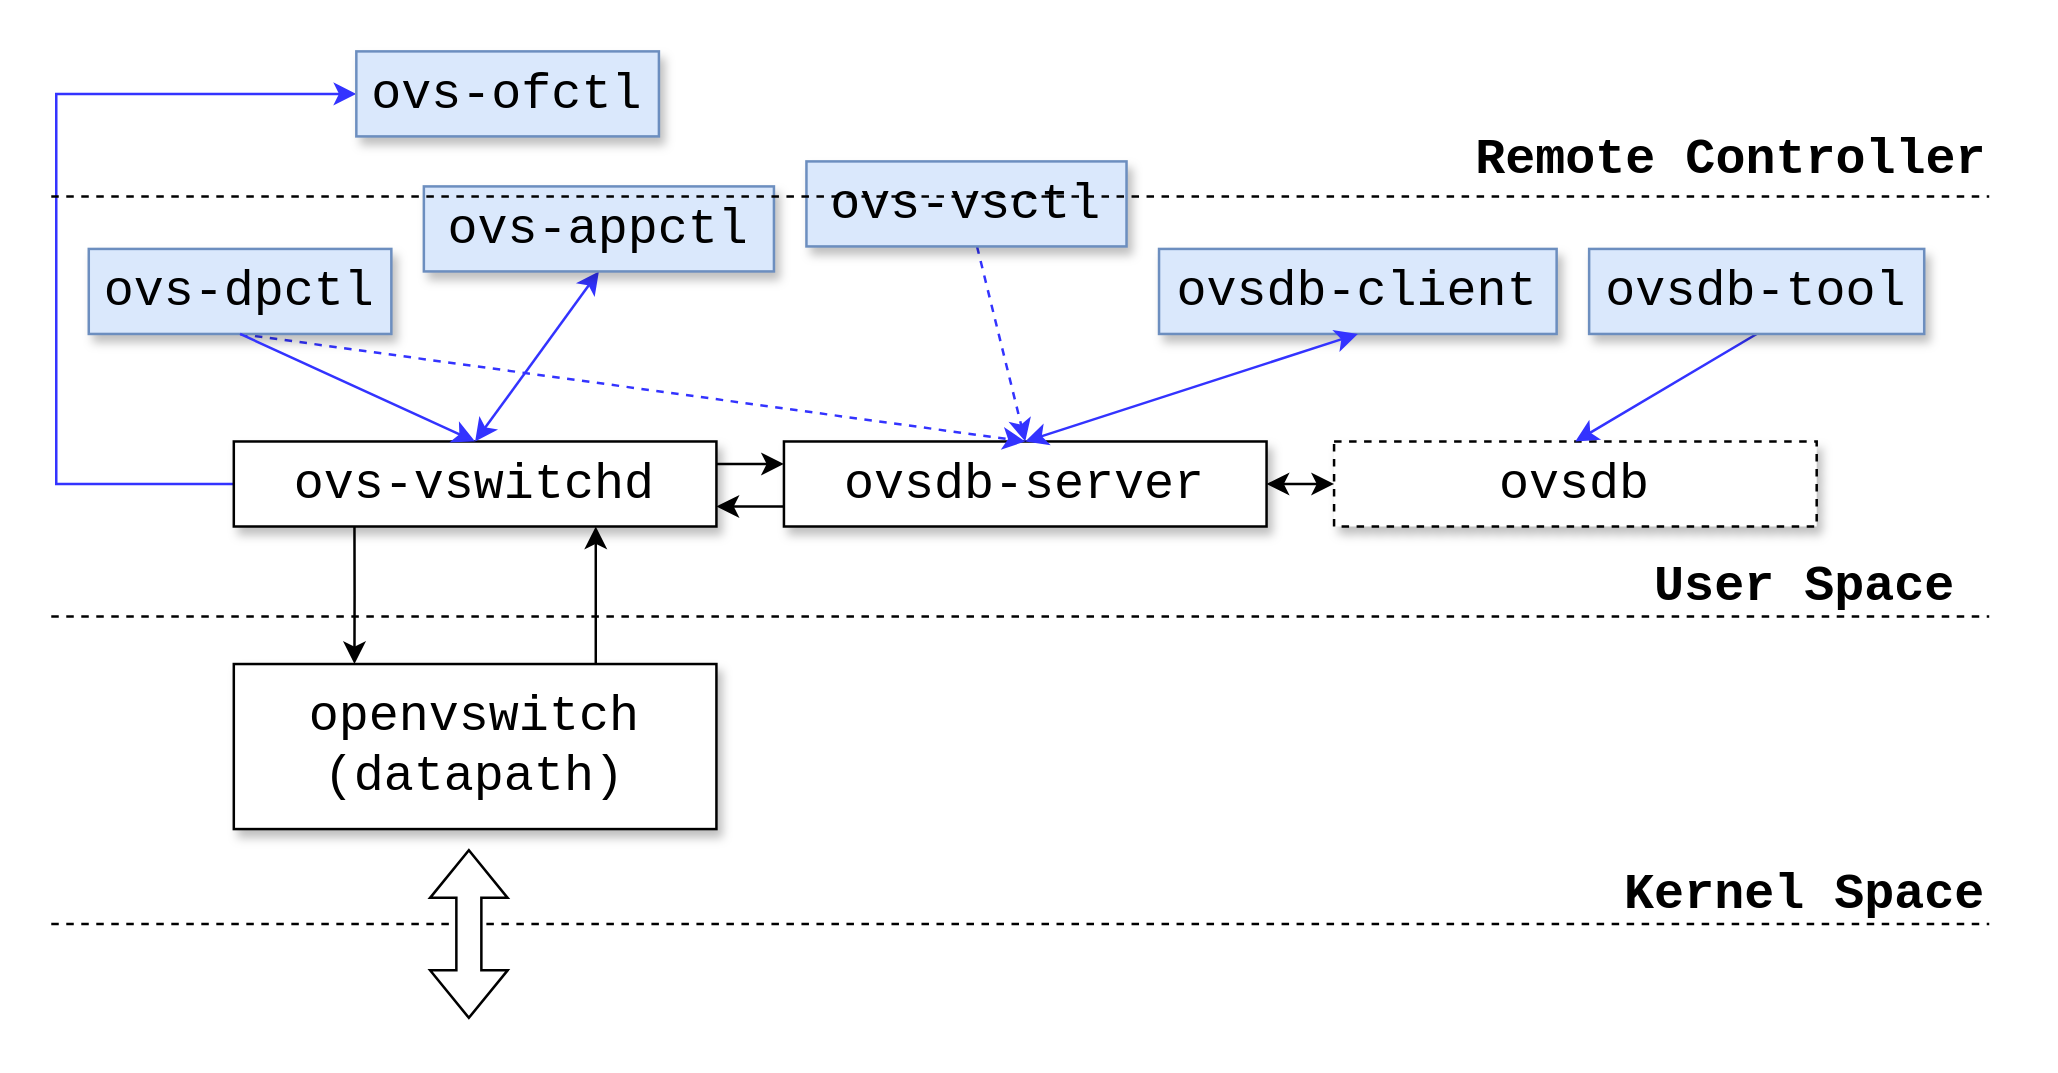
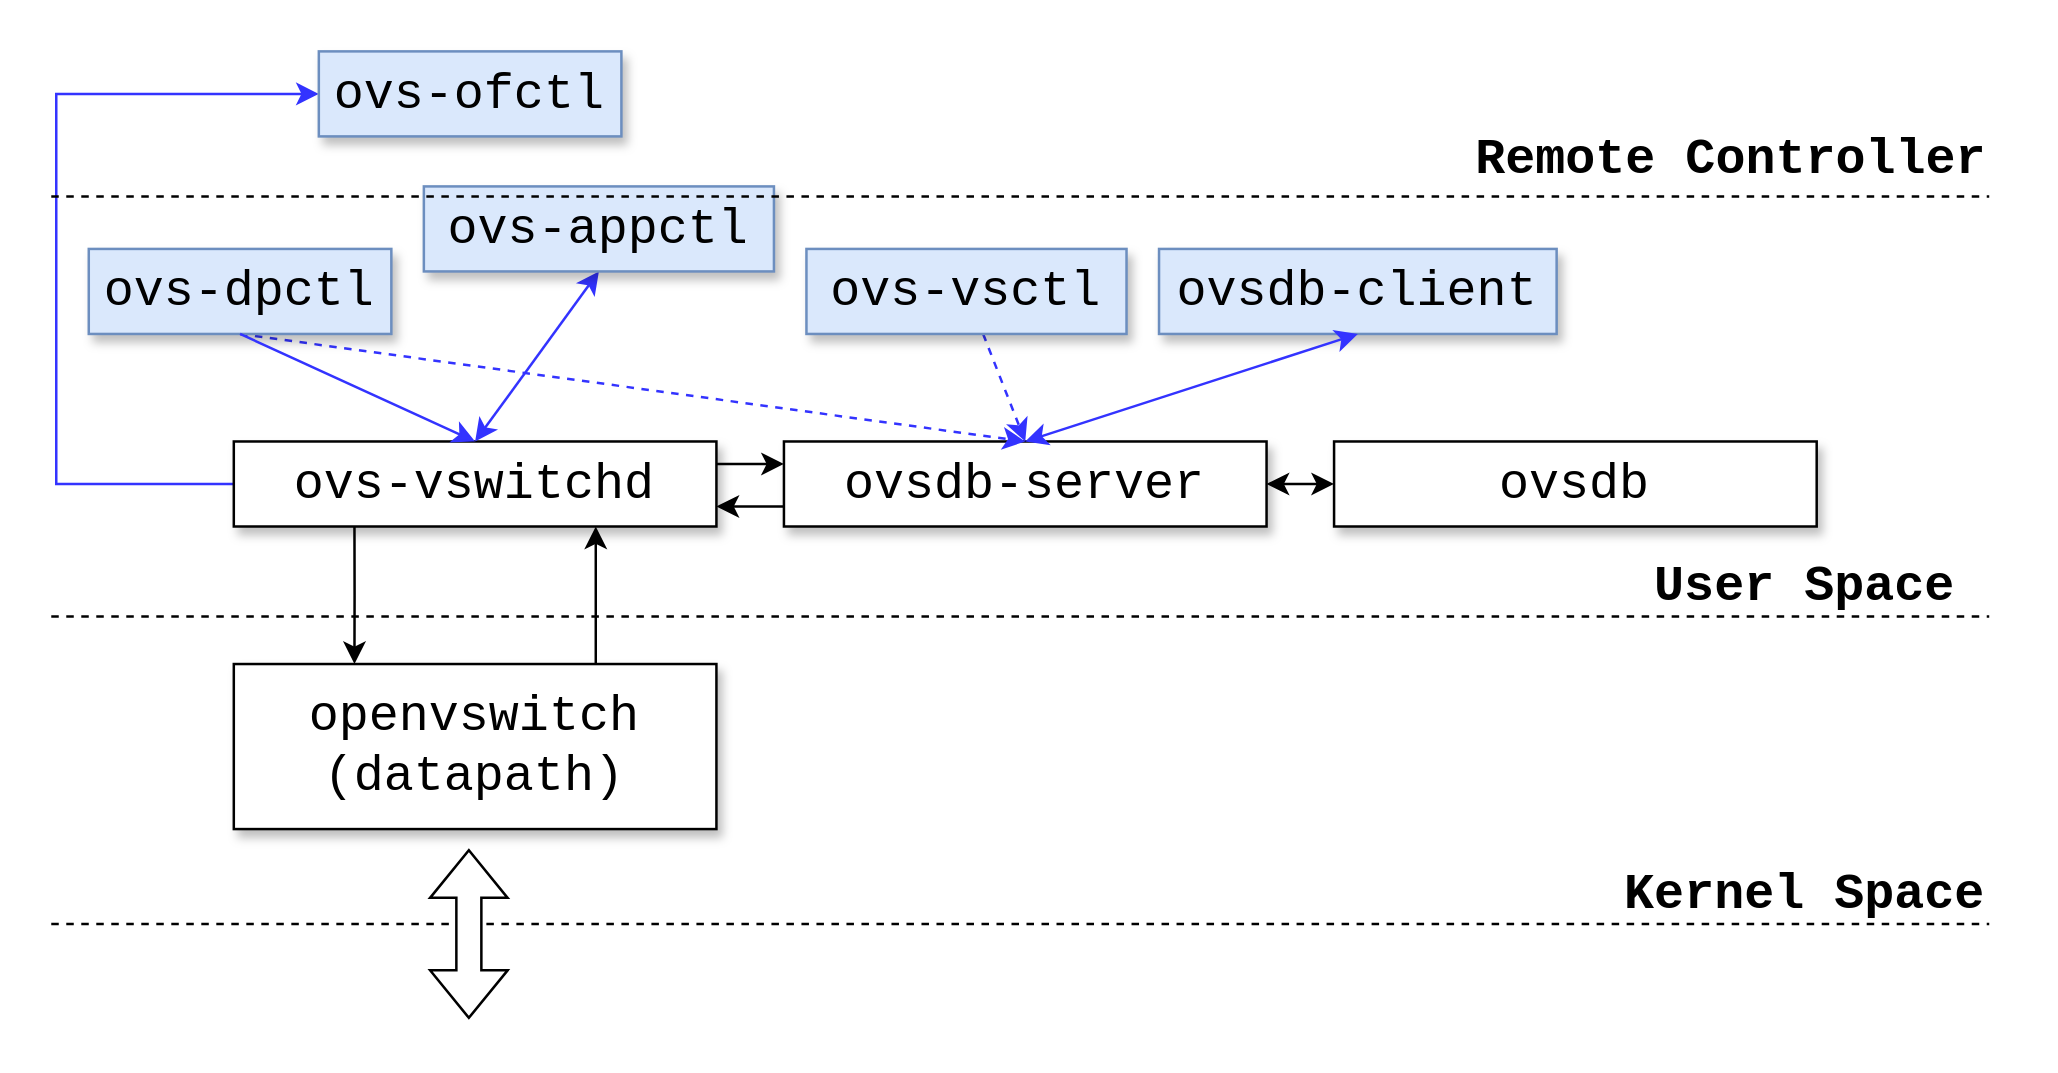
node "ovs-ofctl": moved (508, 94) -> (470, 94)
node "ovs-vsctl": moved (966, 204) -> (966, 291)
node "ovsdb-tool": removed
edge "ovsdb-tool" -> "ovsdb": removed
node "ovsdb": style dashed -> solid
